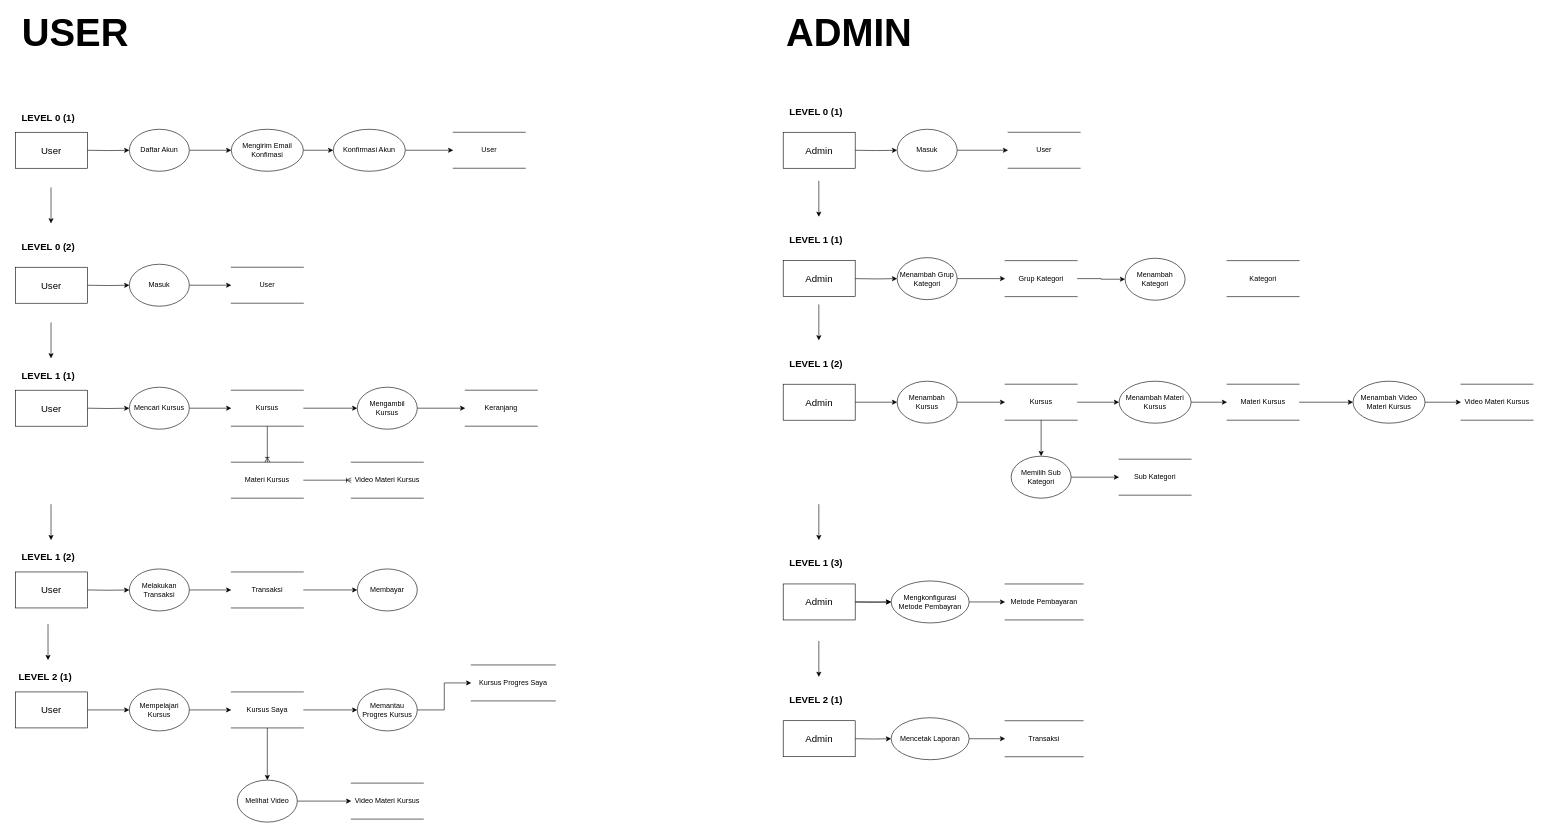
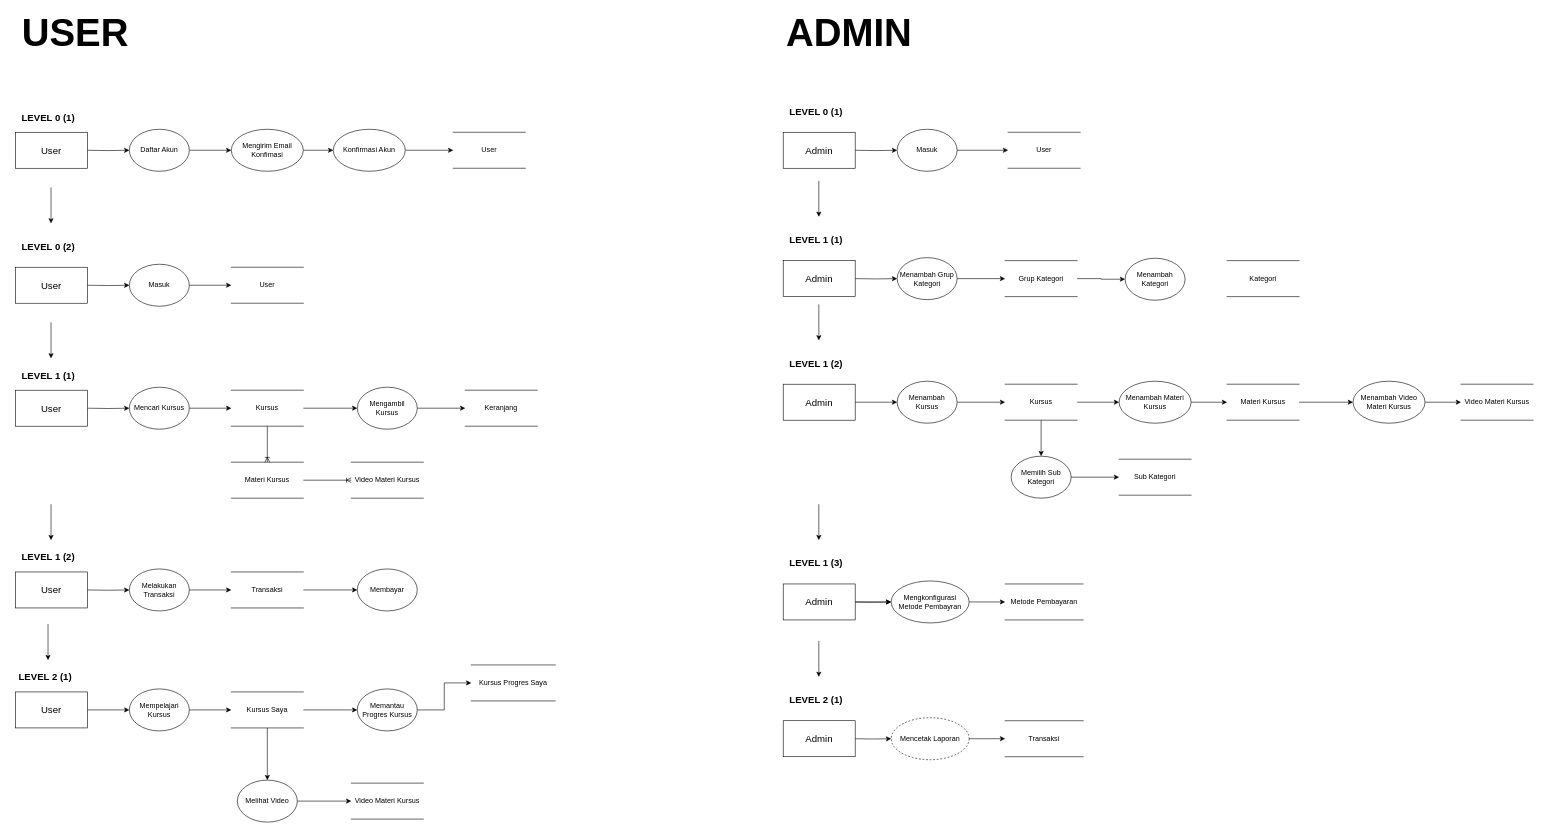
node "Mencetak Laporan": style solid -> dashed
